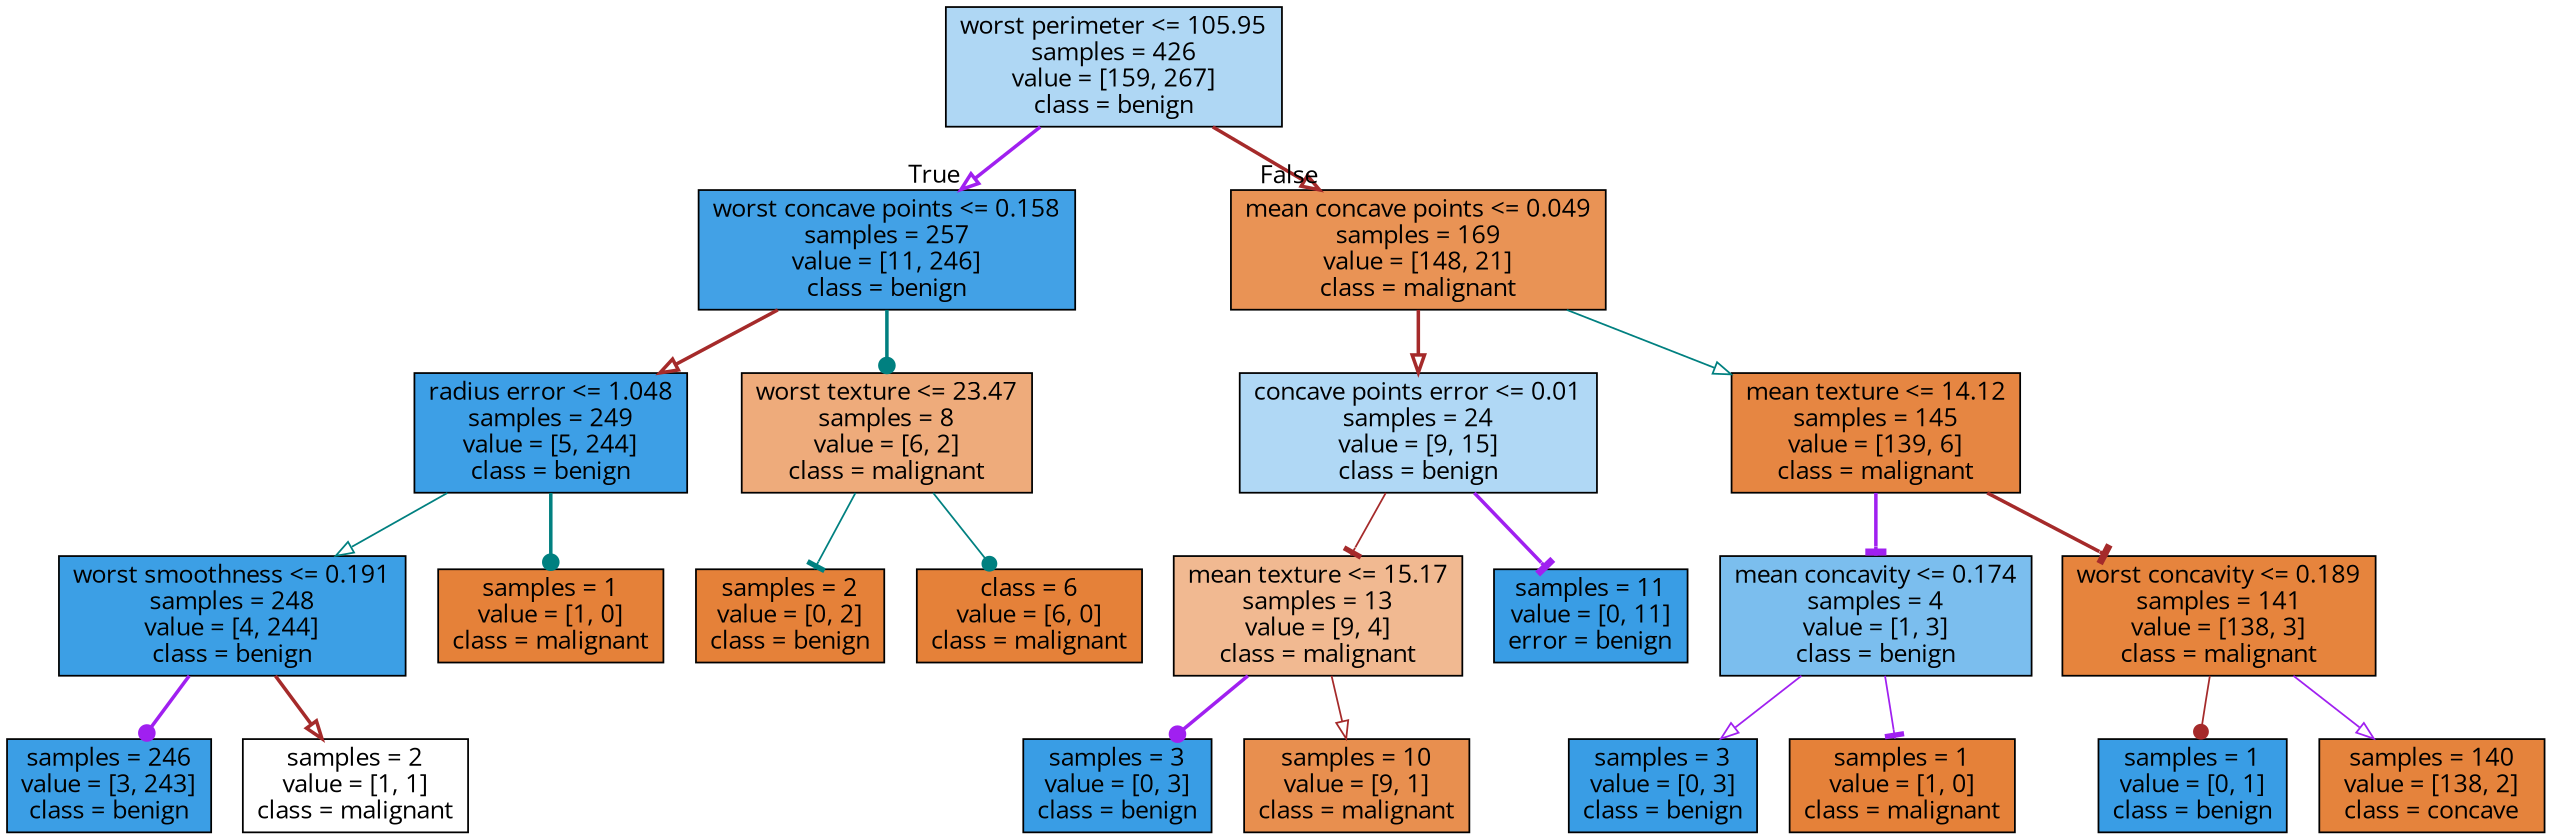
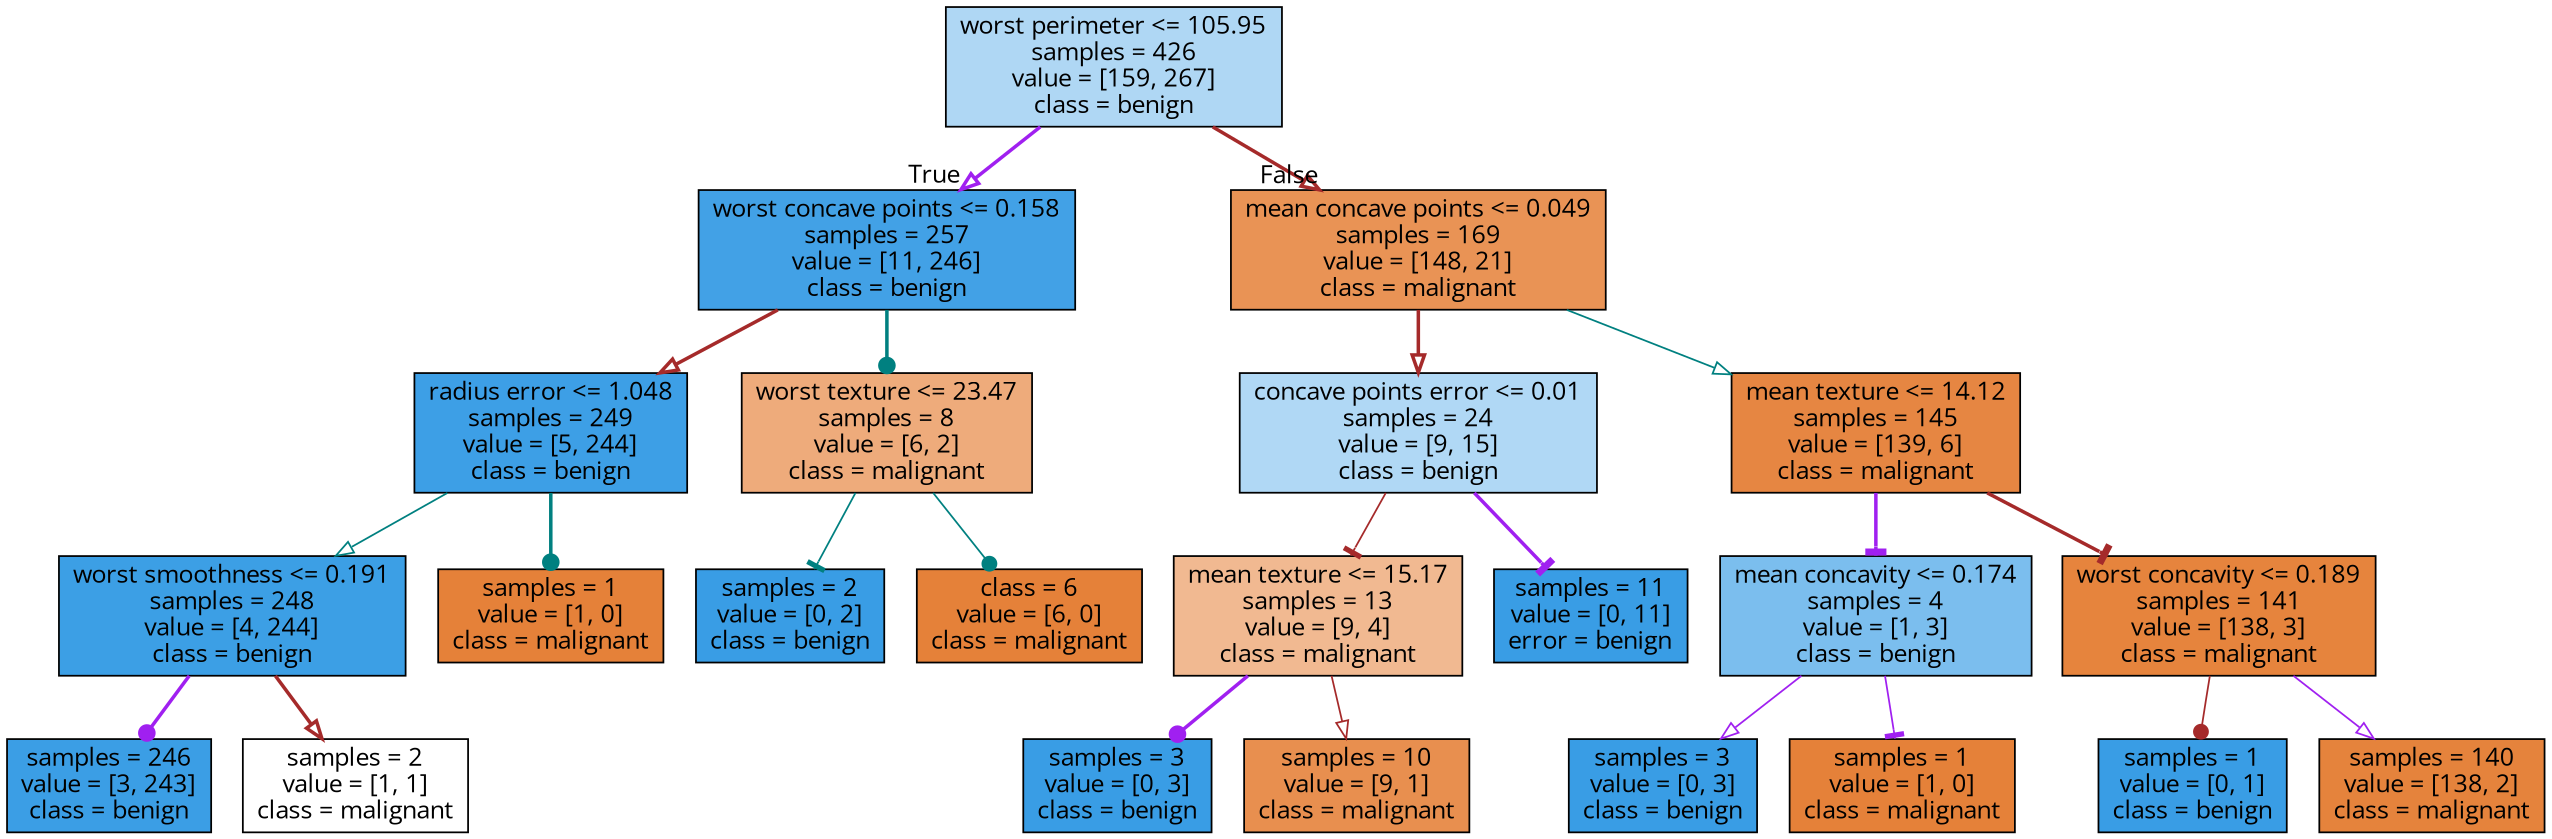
node "samples = 2 value = [0, 2] class = benign": fillcolor #e58139 -> #399de5
node "samples = 140 value = [138, 2] class = concave": label "samples = 140 value = [138, 2] class = concave" -> "samples = 140 value = [138, 2] class = malignant"
